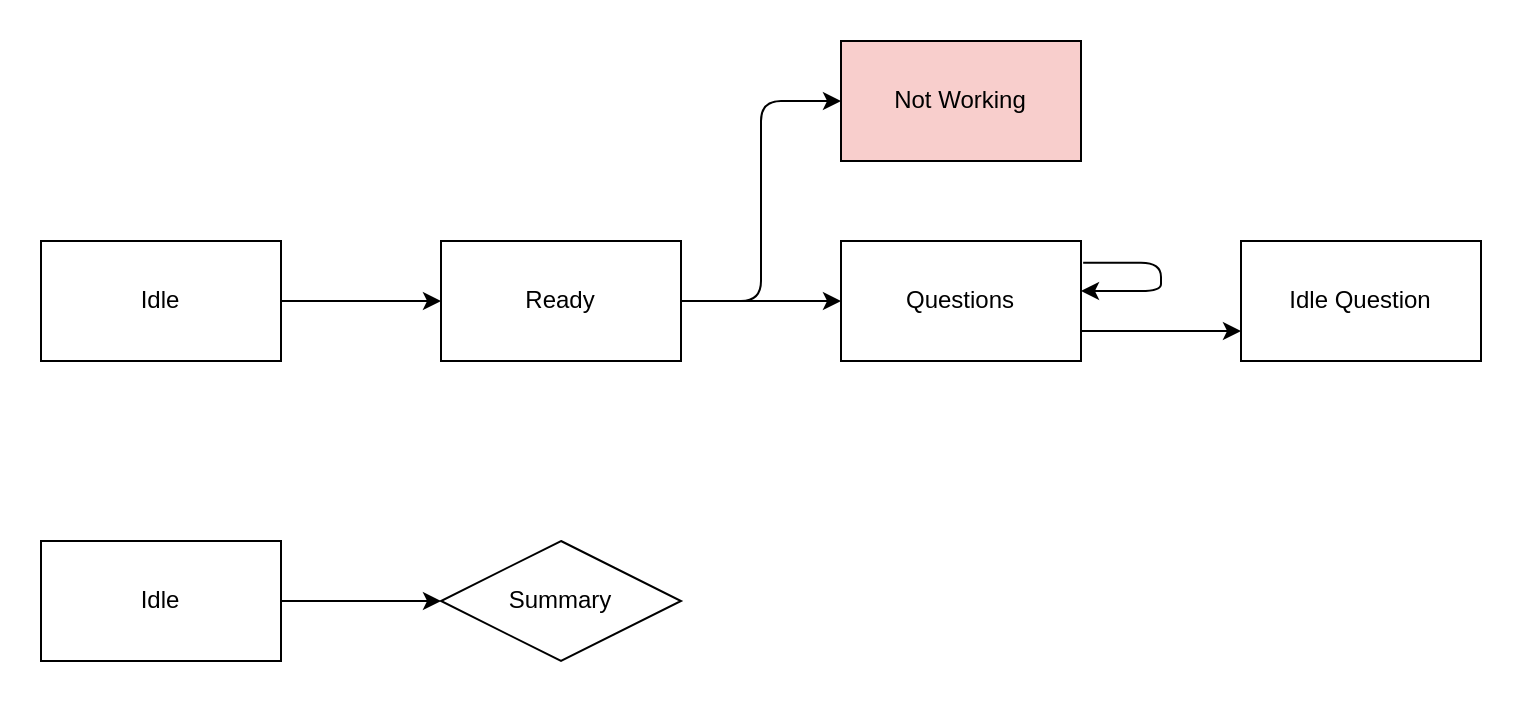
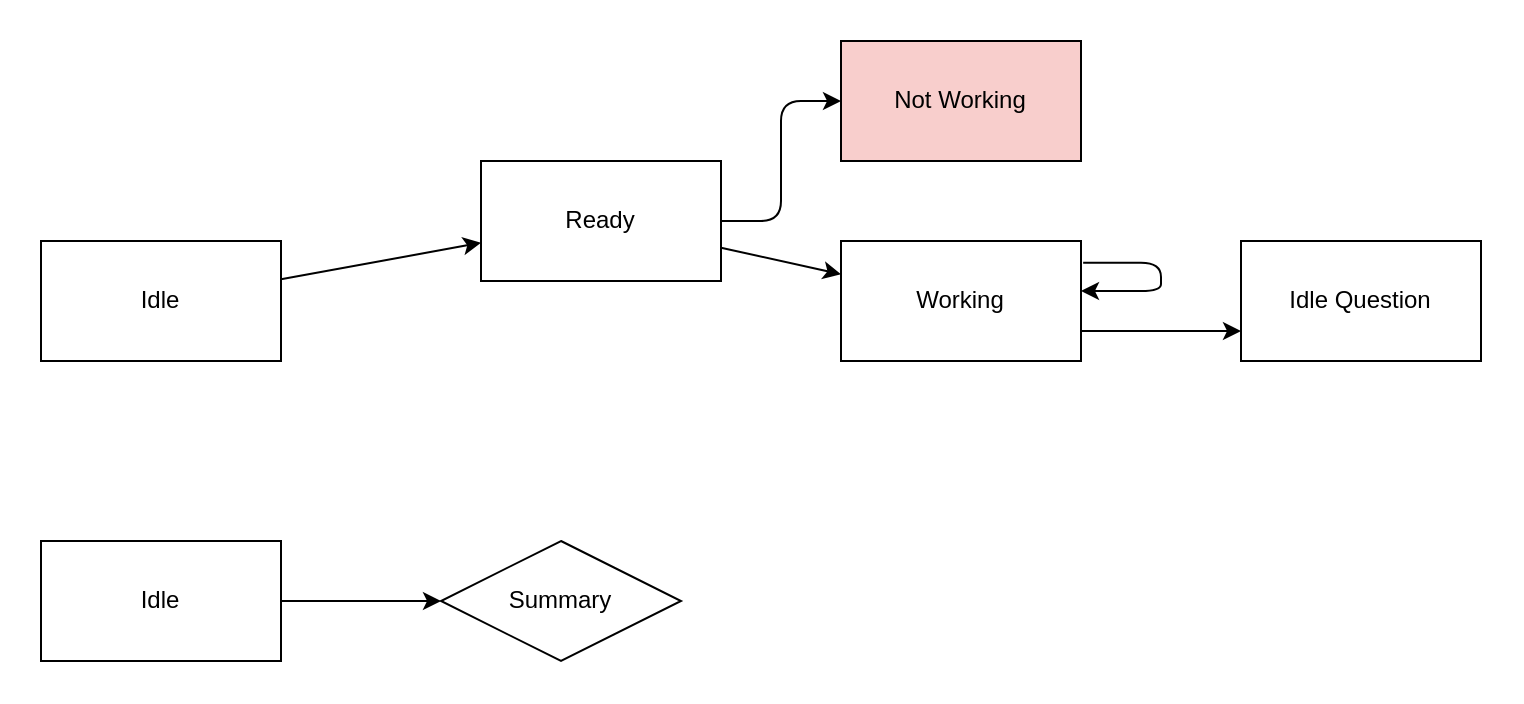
node "Ready": moved (561, 301) -> (601, 221)
node "Questions": label "Questions" -> "Working"
